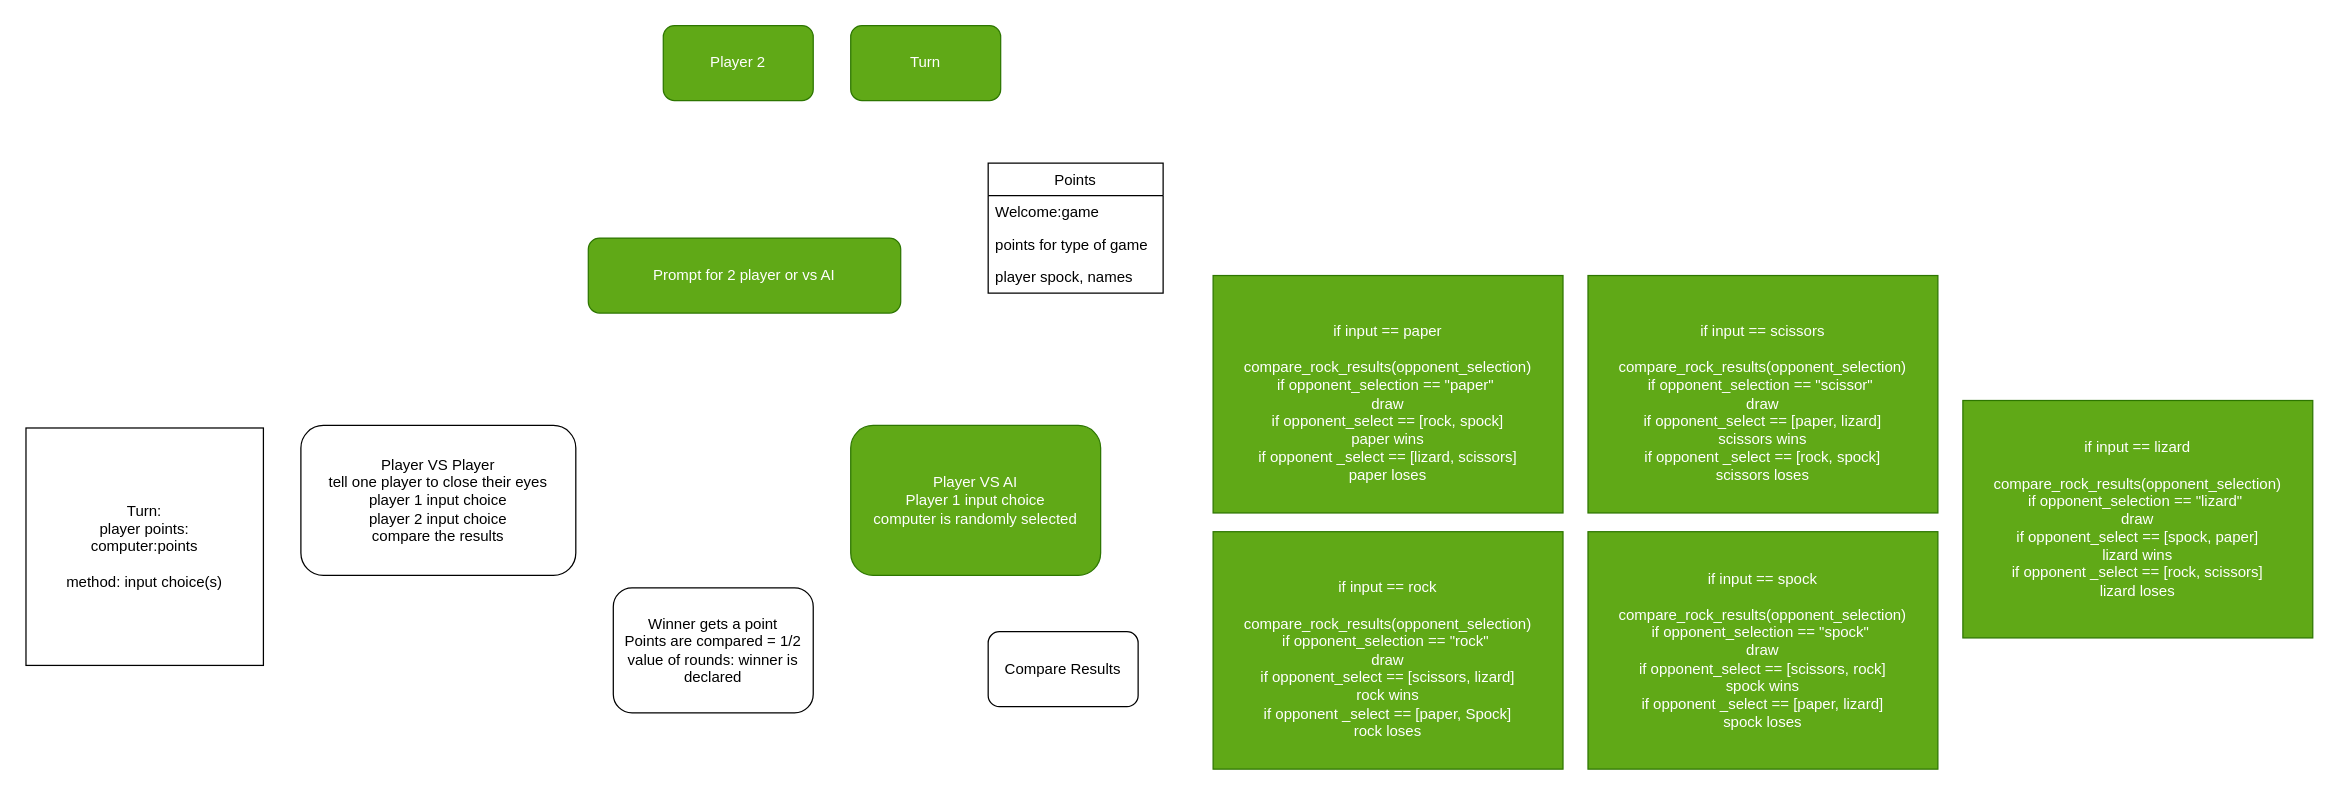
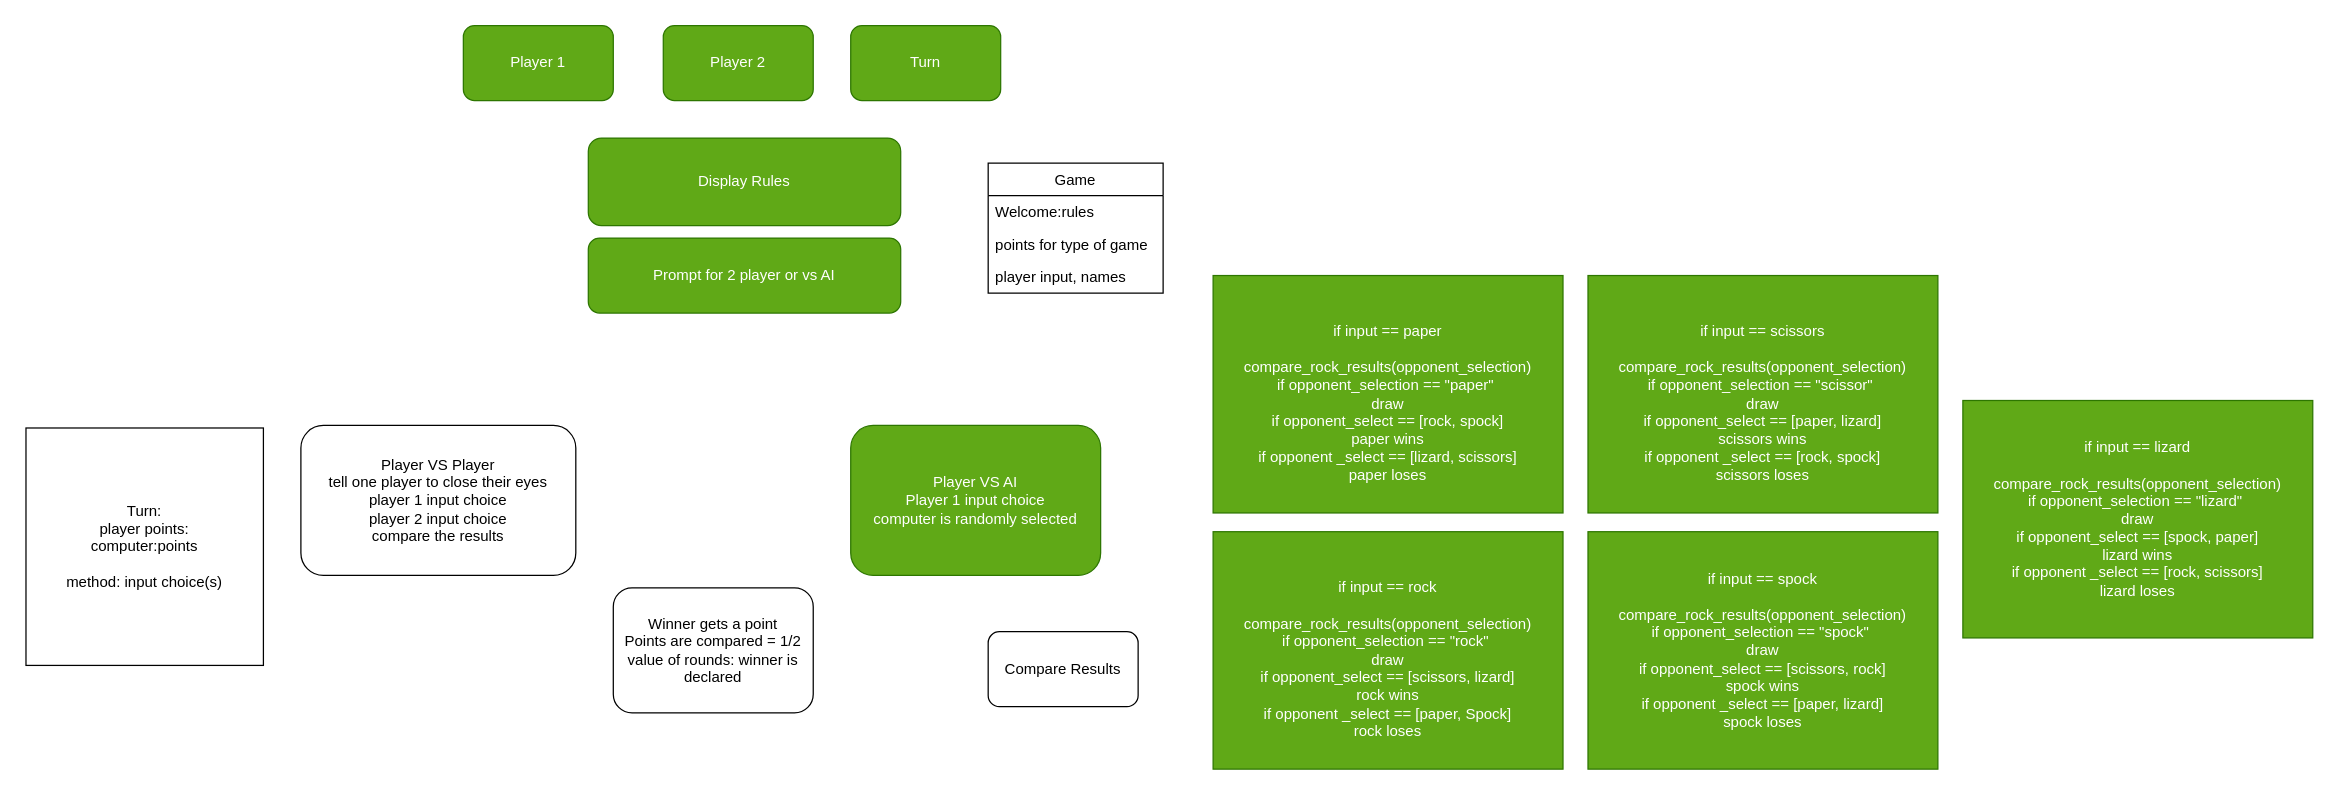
node "Player 1": added
node "Points": label "Points" -> "Game"
node "Display Rules": added
node "Welcome:game": label "Welcome:game" -> "Welcome:rules"
node "player spock, names": label "player spock, names" -> "player input, names"
